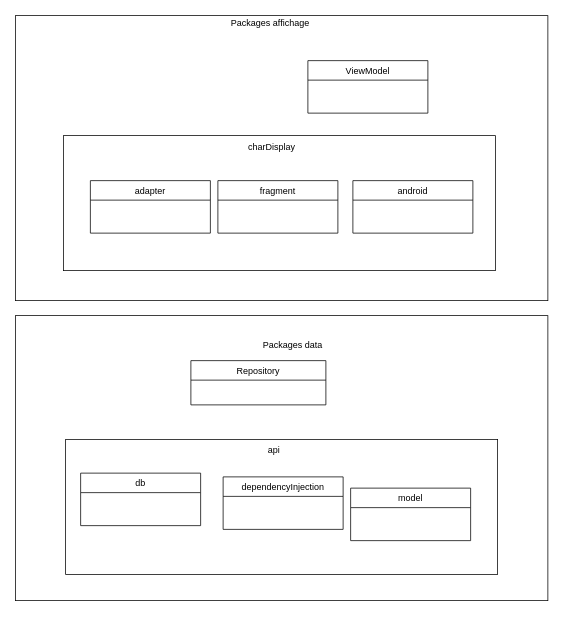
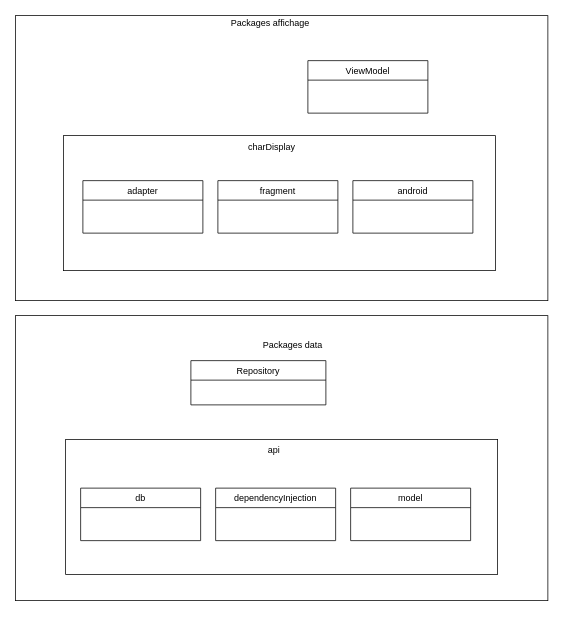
node "adapter": moved (150, 207) -> (143, 207)
node "db": moved (141, 499) -> (141, 514)
node "dependencyInjection": moved (283, 503) -> (276, 514)
